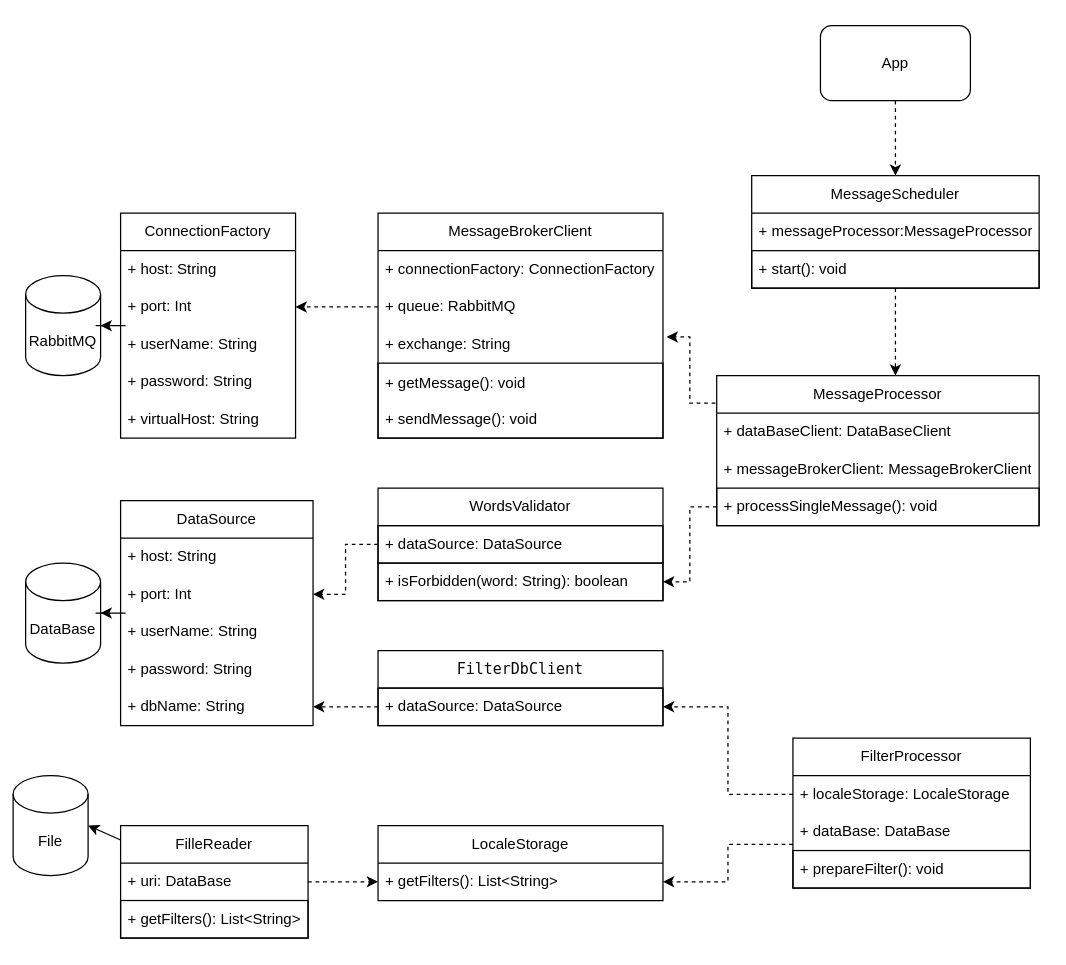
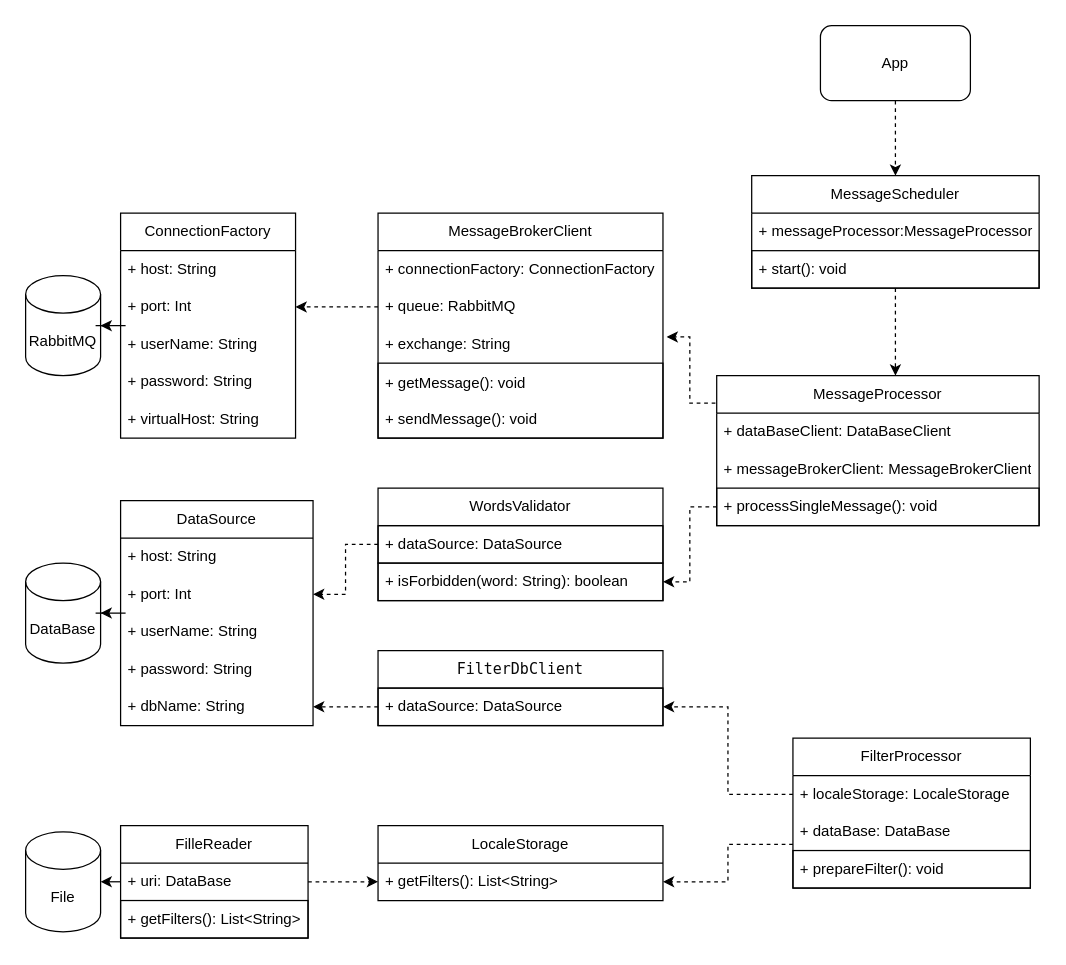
node "File": moved (51, 826) -> (63, 882)
